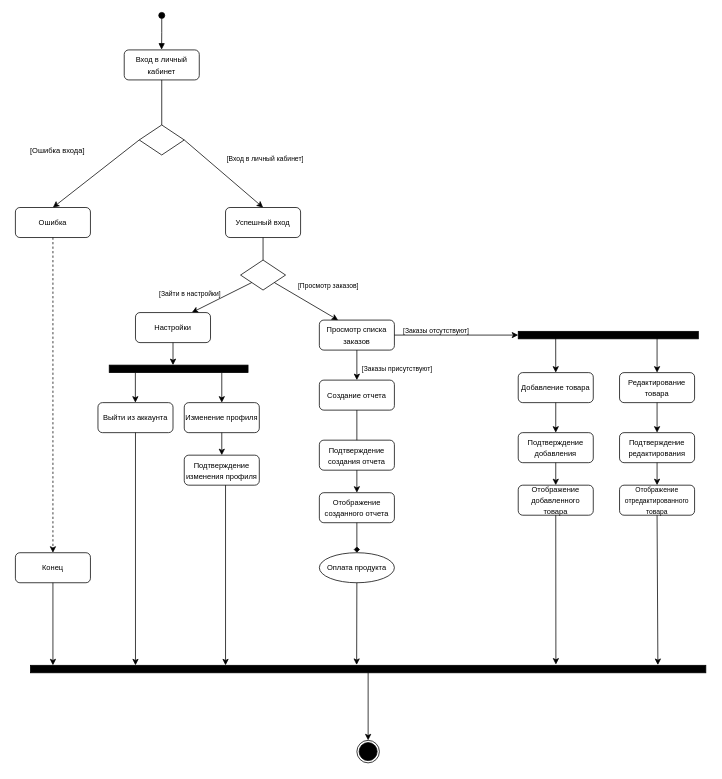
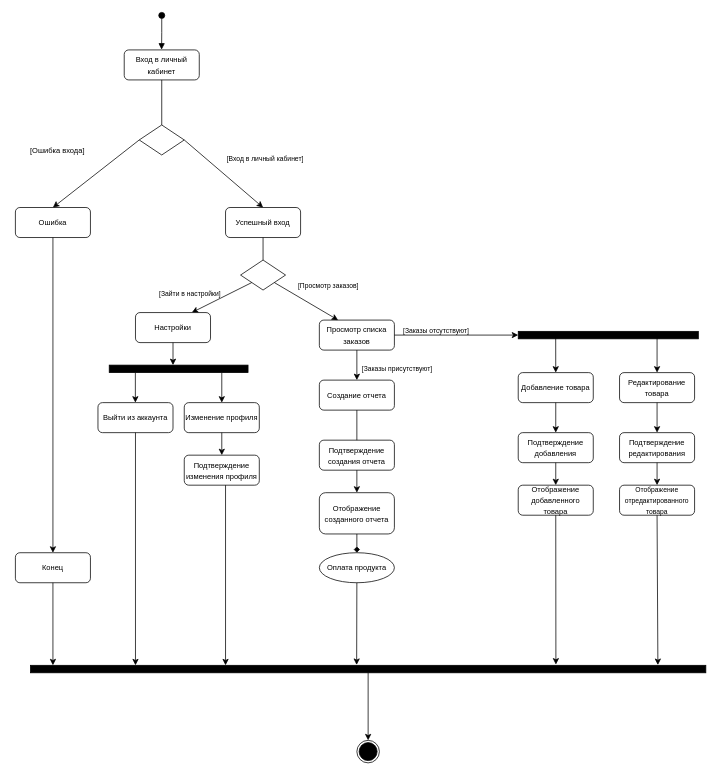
edge "Ошибка" -> "Конец": style dashed -> solid
node "Отображение созданного отчета": size 75x30 -> 75x41
